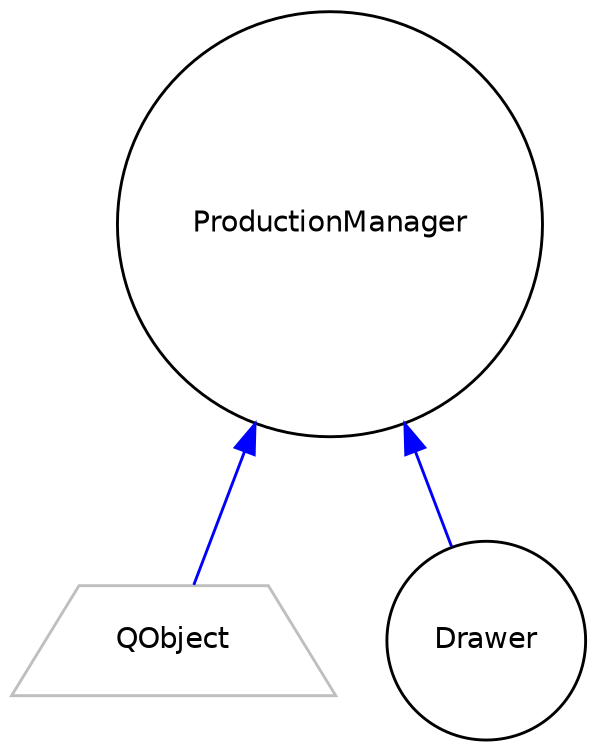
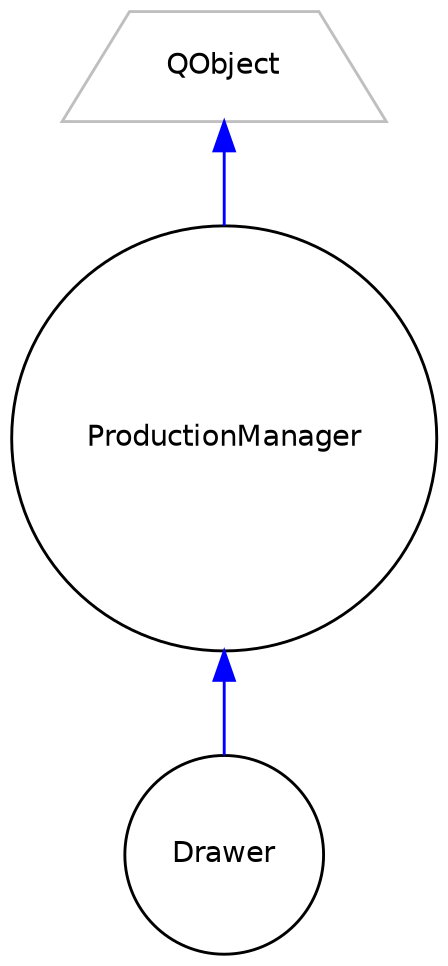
edge "QObject" -> "ProductionManager": reversed
